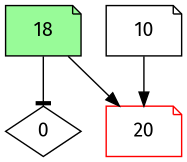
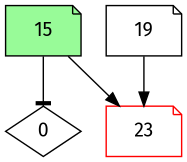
node "18": label "18" -> "15"
node "10": label "10" -> "19"
node "20": label "20" -> "23"
